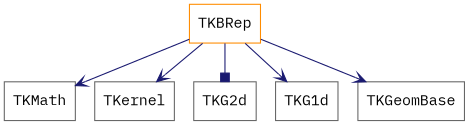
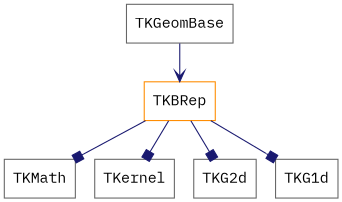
edge "TKBRep" -> "TKGeomBase": reversed
edge "TKBRep" -> "TKernel": arrowhead vee -> box
edge "TKBRep" -> "TKG1d": arrowhead vee -> box
edge "TKBRep" -> "TKMath": arrowhead vee -> box
